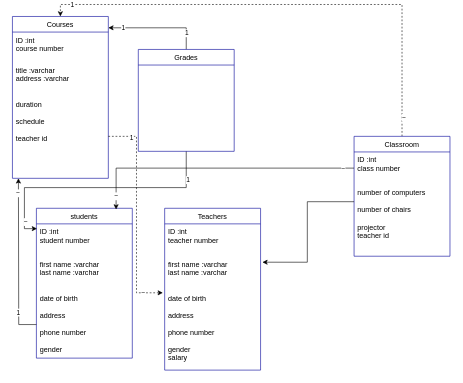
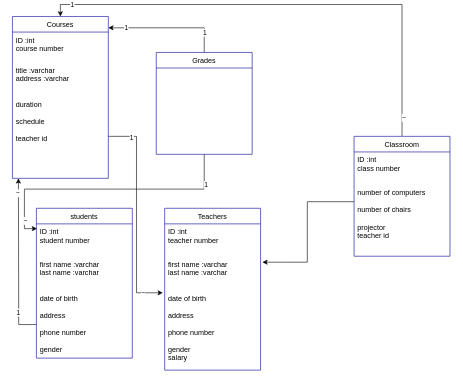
edge "Classroom" -> "Courses": style dashed -> solid
node "Grades": moved (186, 101) -> (204, 104)
edge "ID :int class number" -> "students": removed, labels "~", "~"
edge "duration schedule teacher id" -> "date of birth address phone number gender salary": style dashed -> solid
